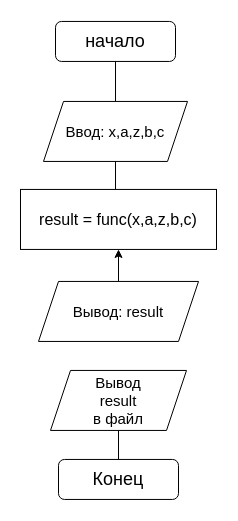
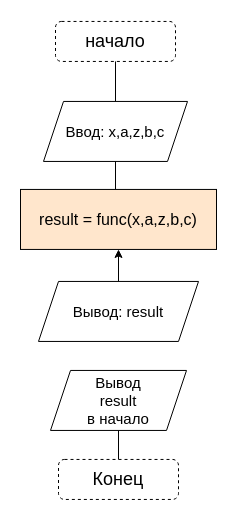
node "начало": style solid -> dashed
node "result = func(x,a,z,b,c)": fillcolor #ffffff -> #ffe6cc
node "Выводresultв файл": label "Выводresultв файл" -> "Выводresultв начало"
node "Конец": style solid -> dashed
